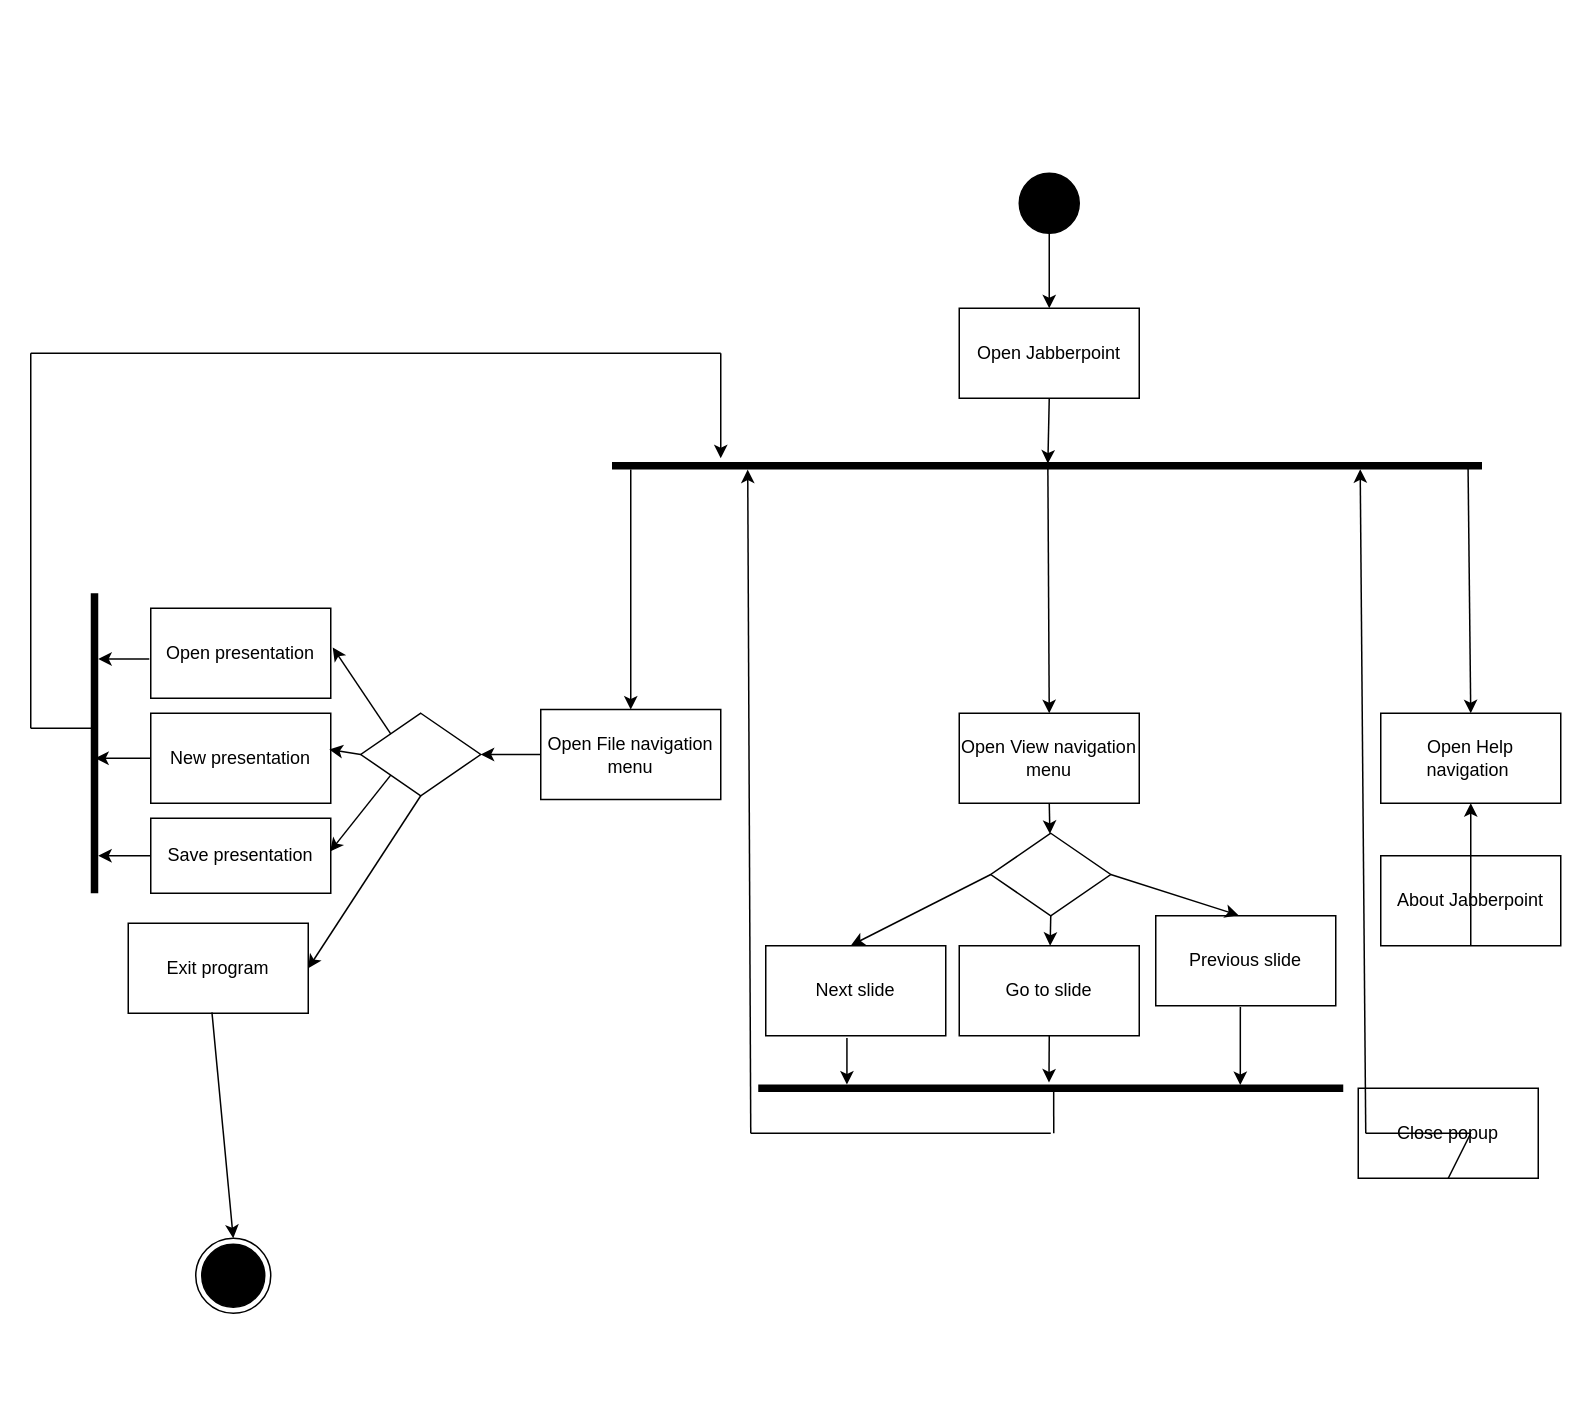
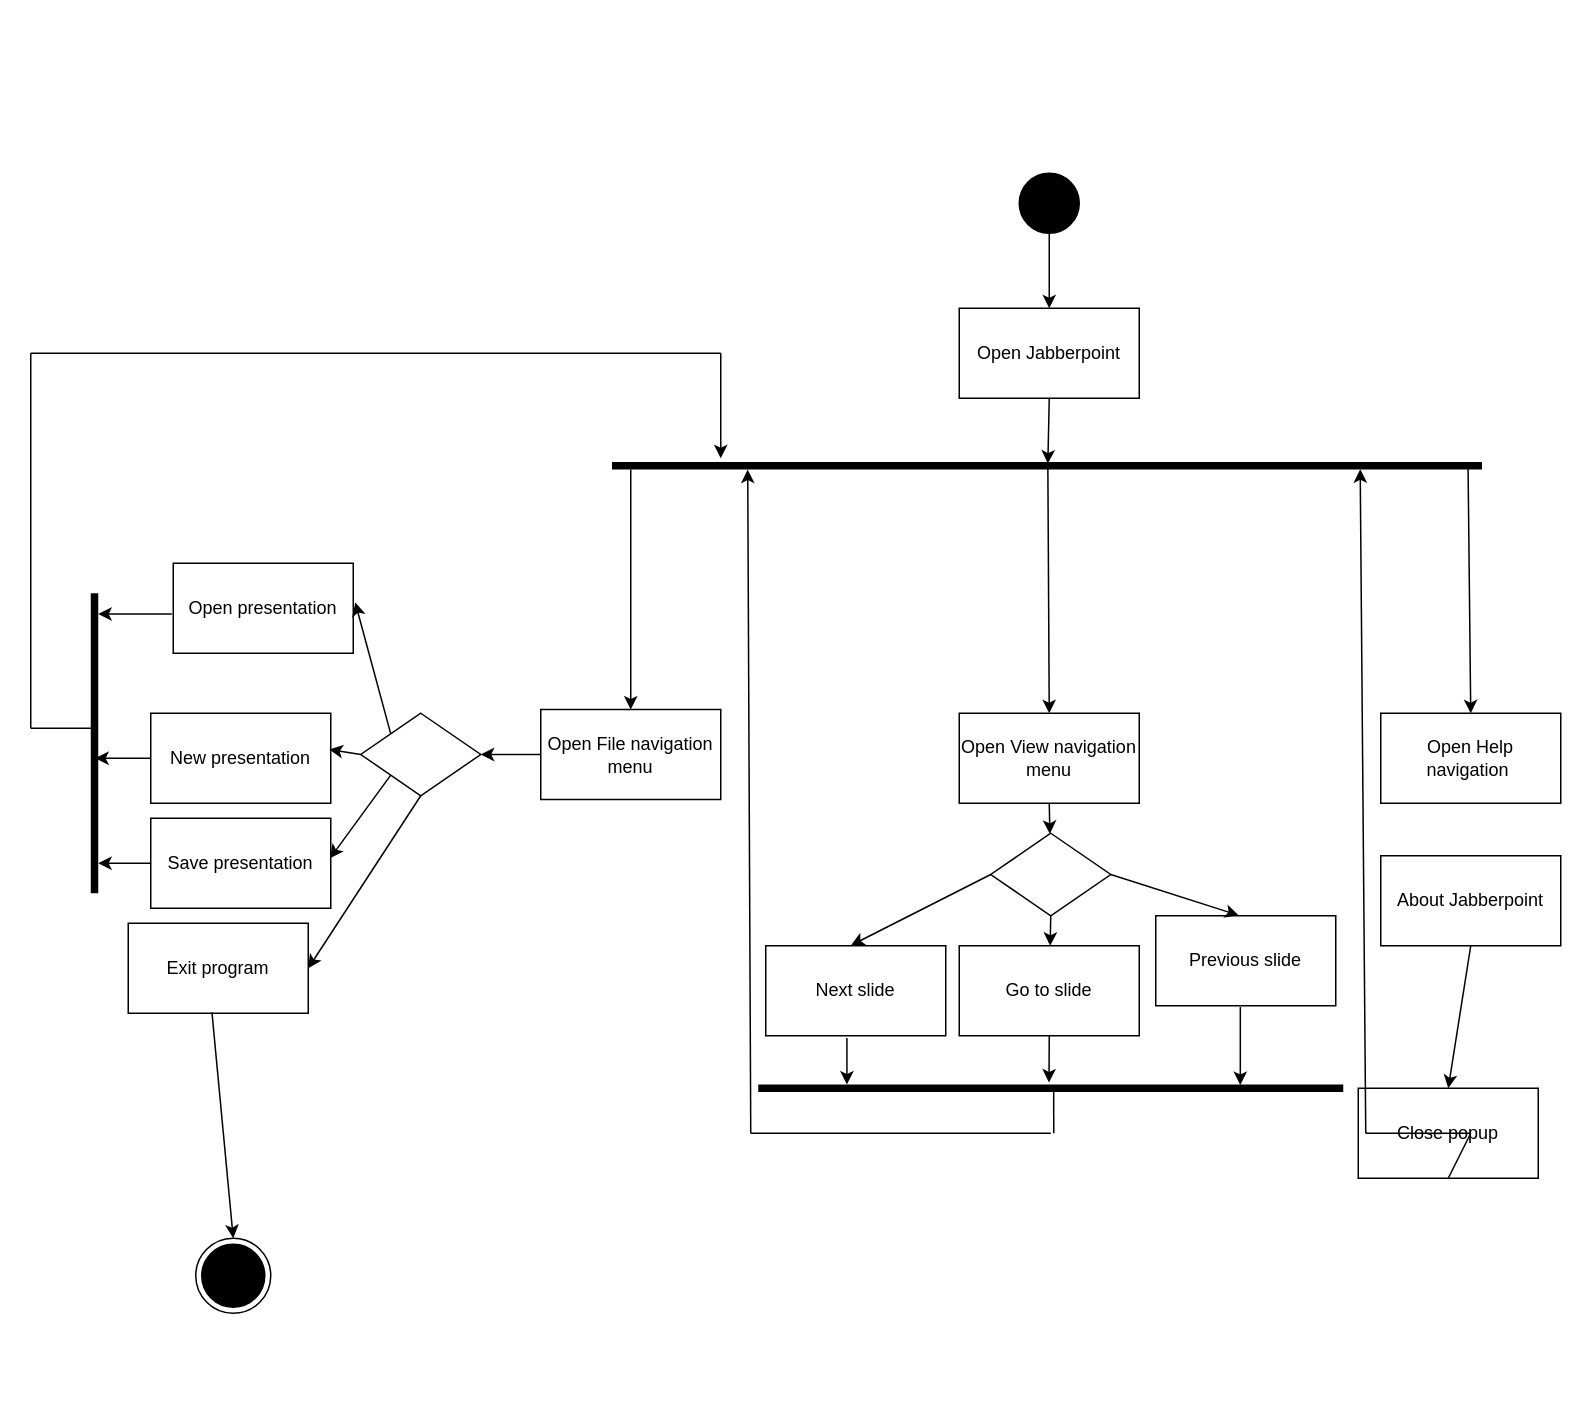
node "Open presentation": moved (241, 653) -> (263, 608)
node "Save presentation": size 180x75 -> 180x90
edge "About Jabberpoint" -> "Open Help navigation": now "About Jabberpoint" -> "Close popup"
